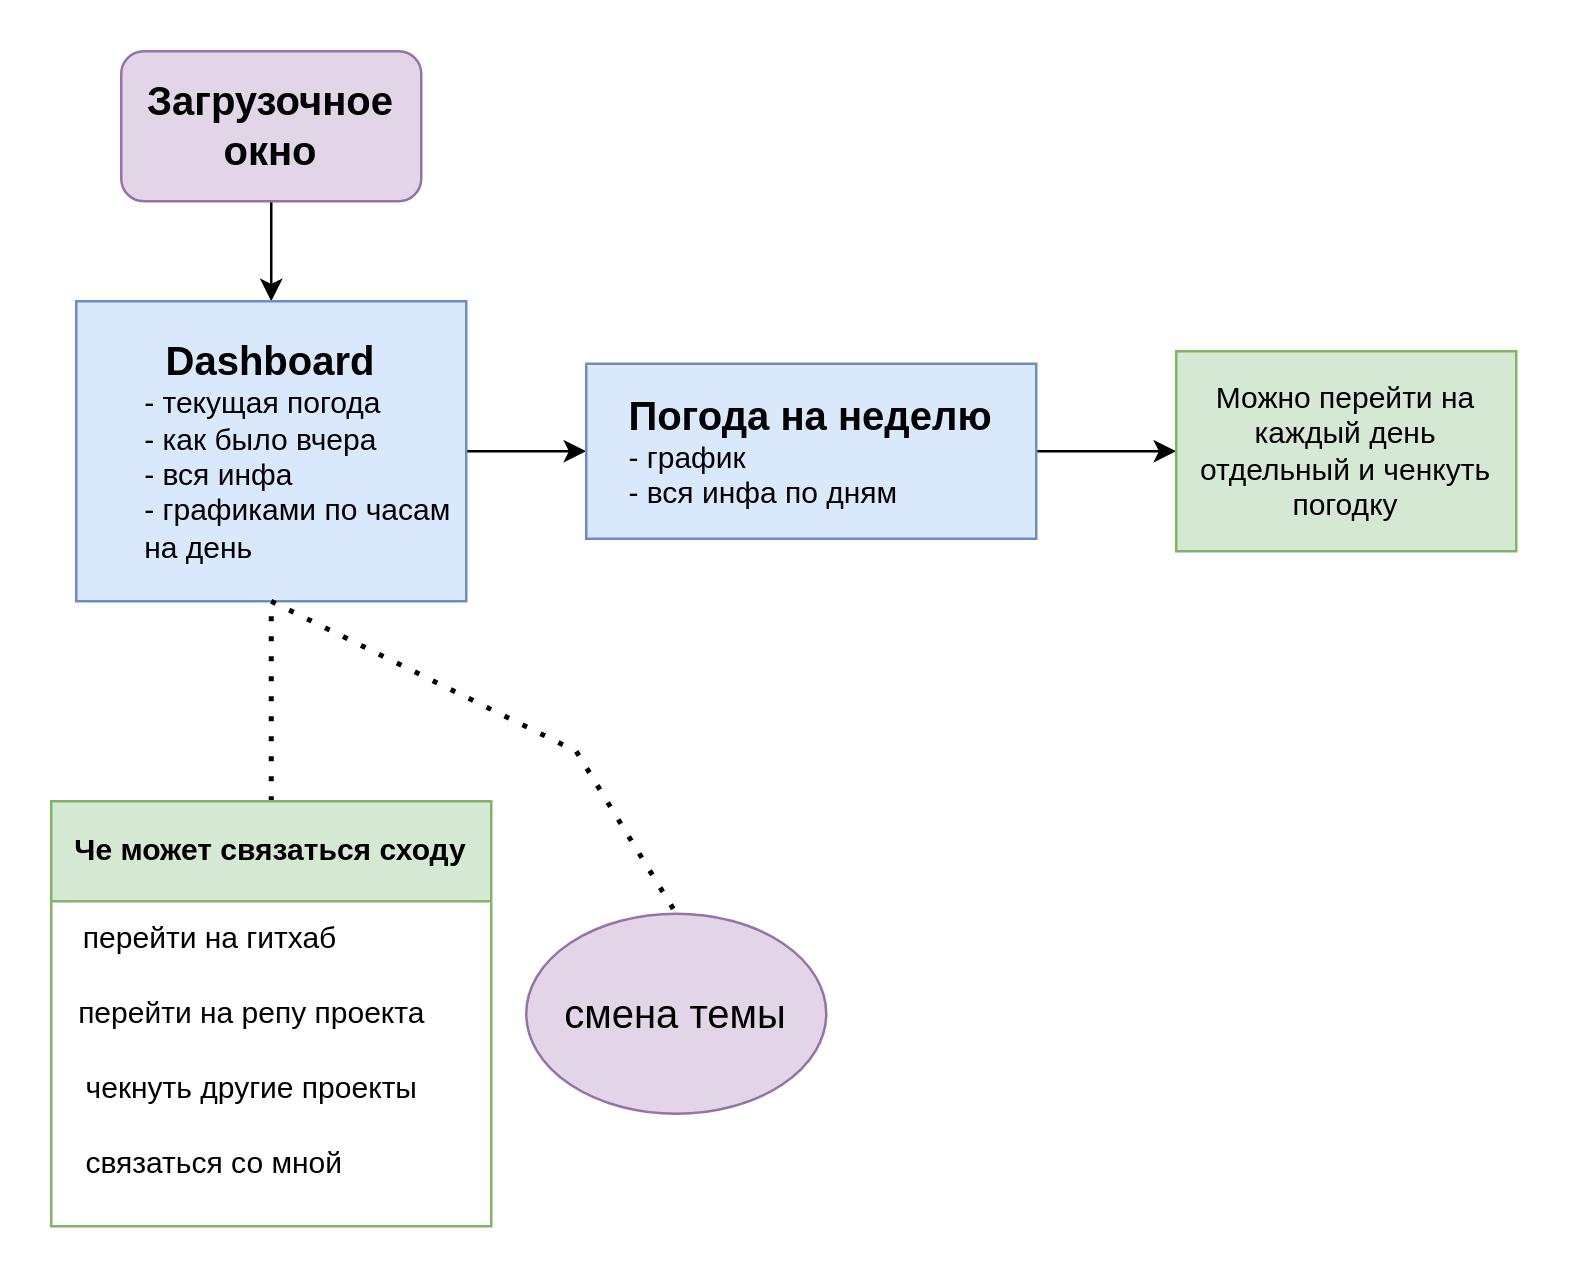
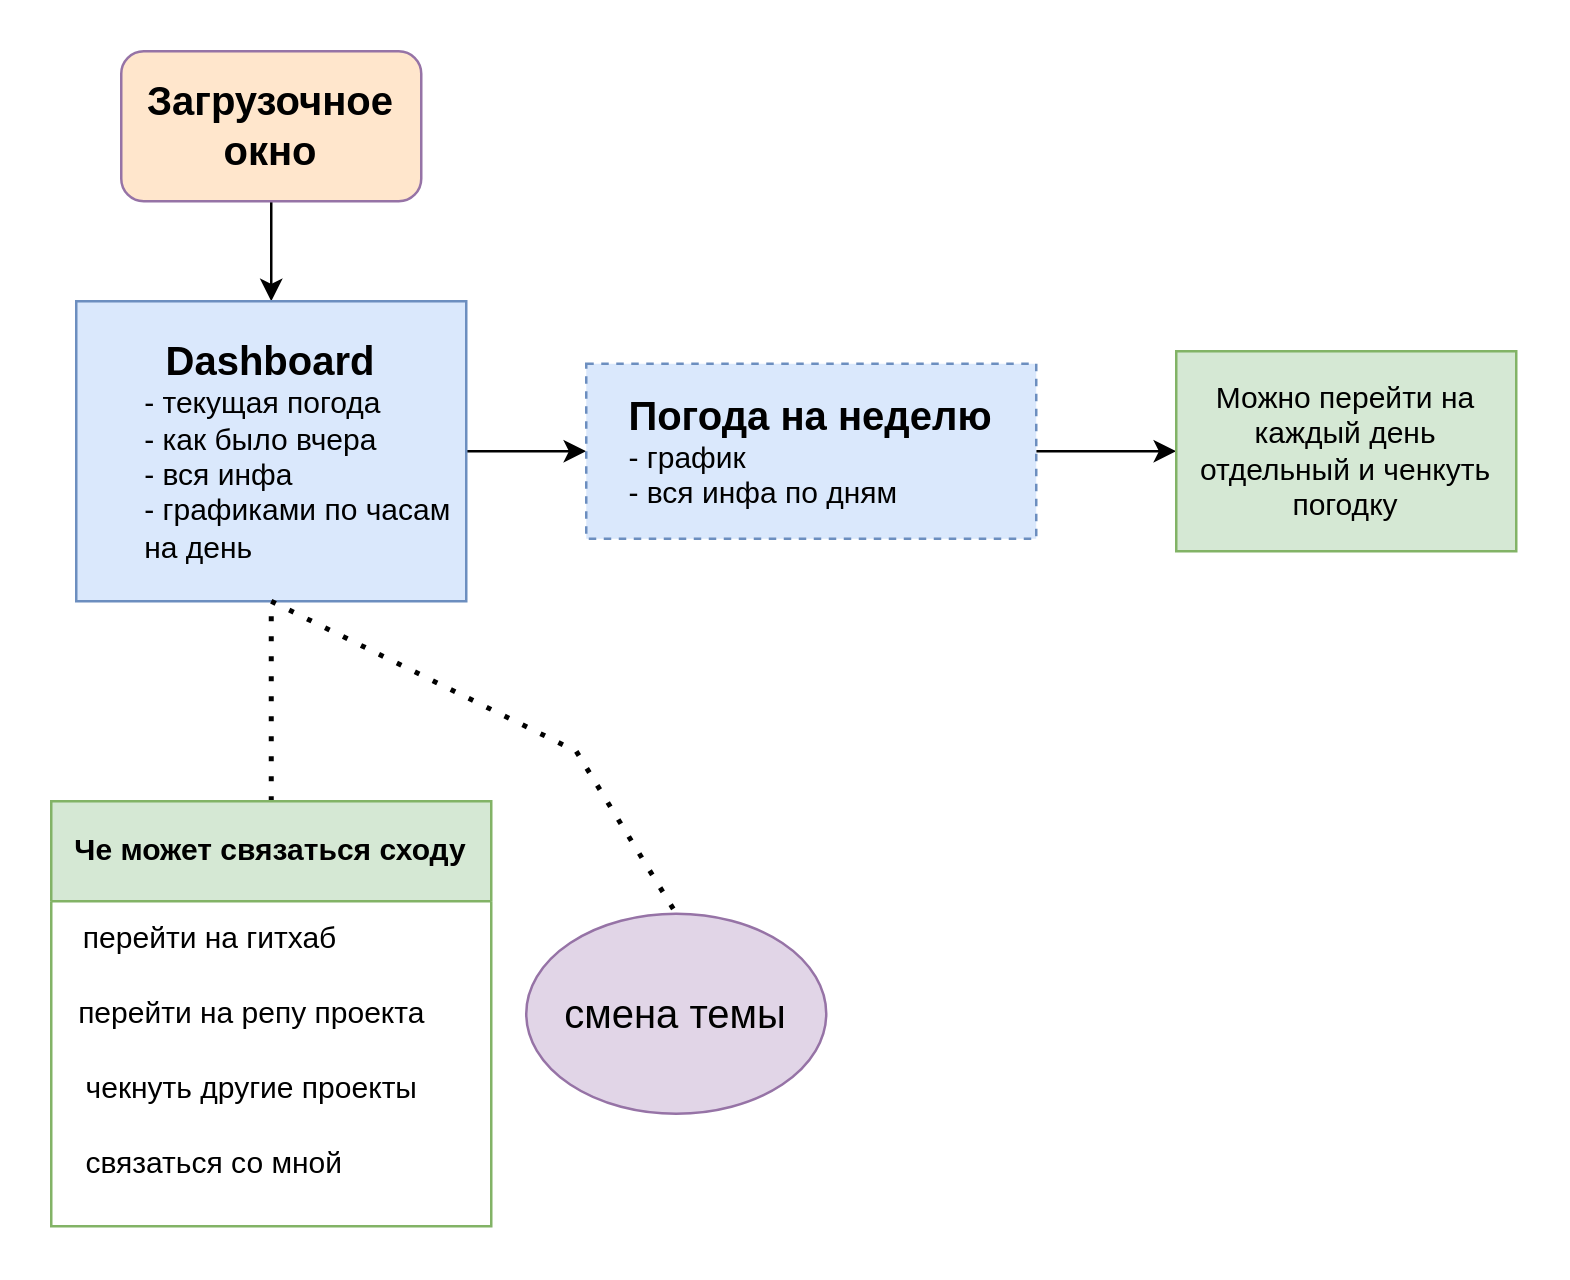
node "Загрузочное окно": fillcolor #e1d5e7 -> #ffe6cc
node "Погода на неделю - график - вся инфа по дням": style solid -> dashed
